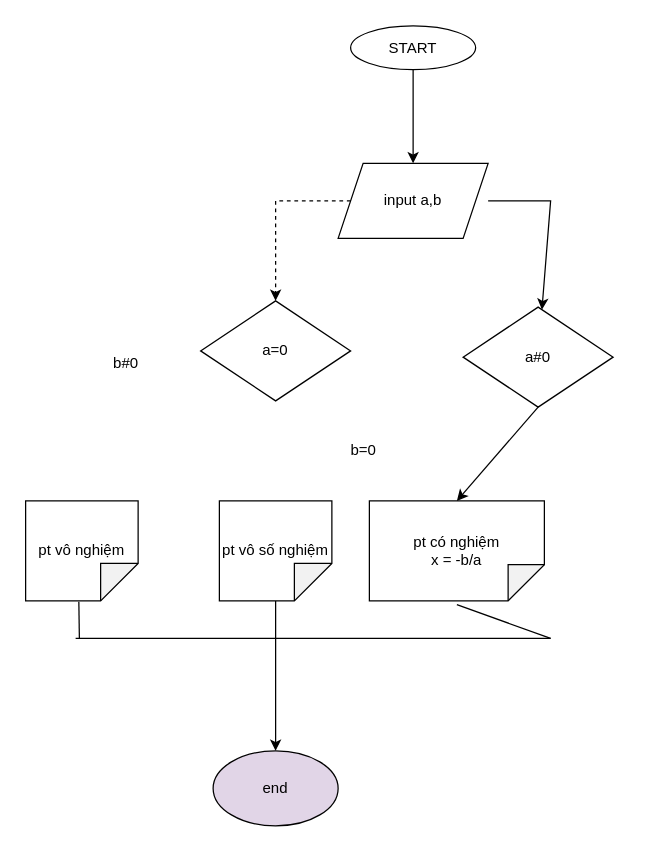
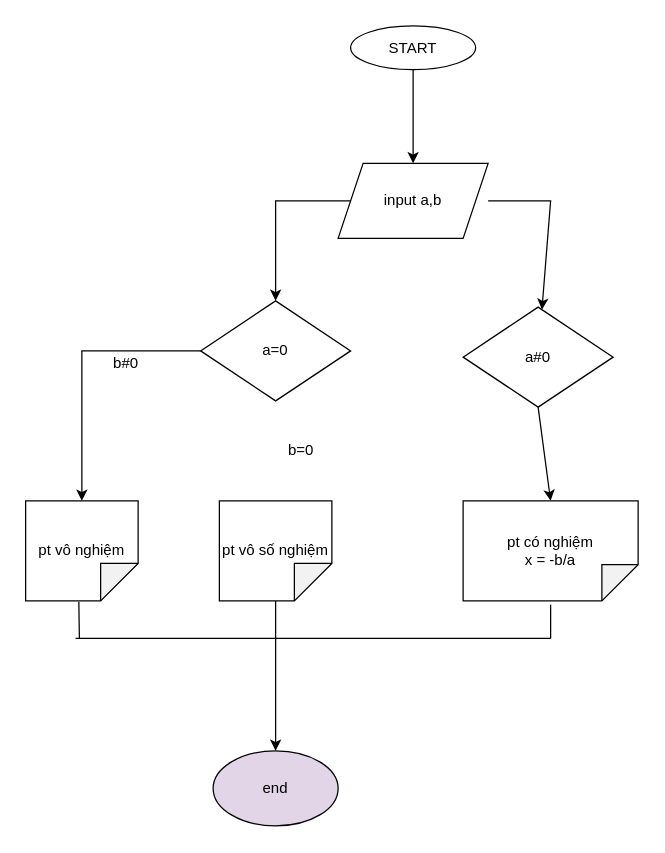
edge "input a,b" -> "a=0": style dashed -> solid
edge "a=0" -> "pt vô nghiệm": added
node "b=0": moved (363, 451) -> (301, 451)
node "pt có nghiệm x = -b/a": moved (457, 551) -> (551, 551)
